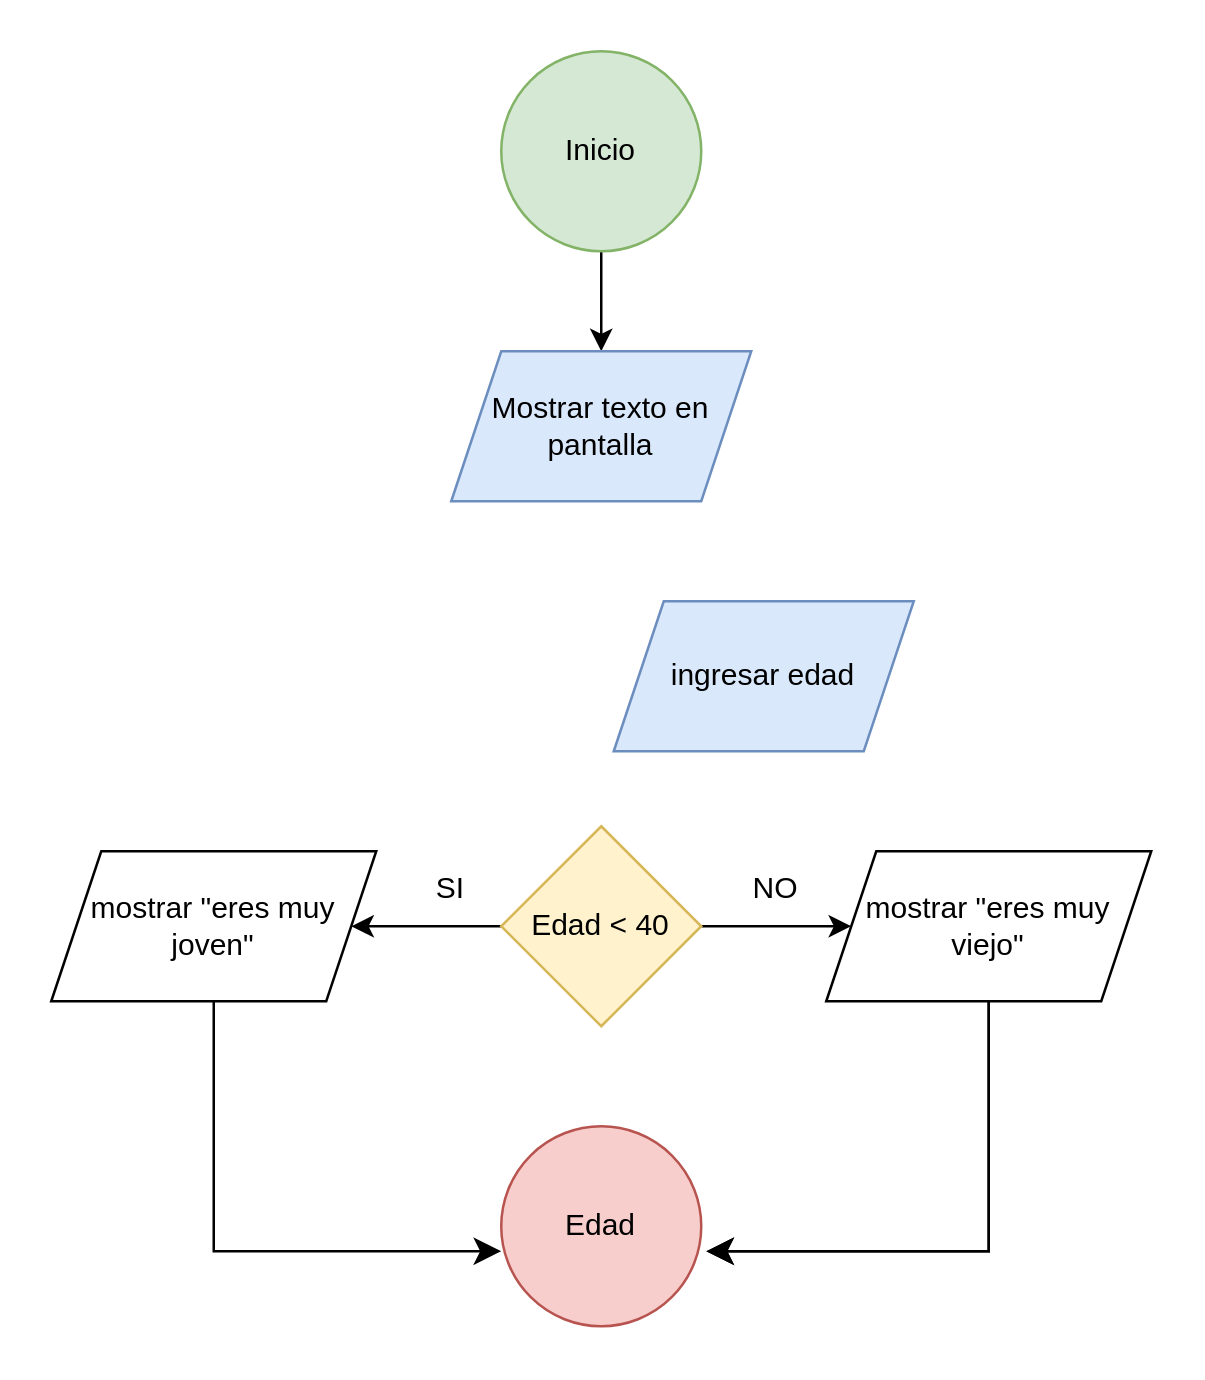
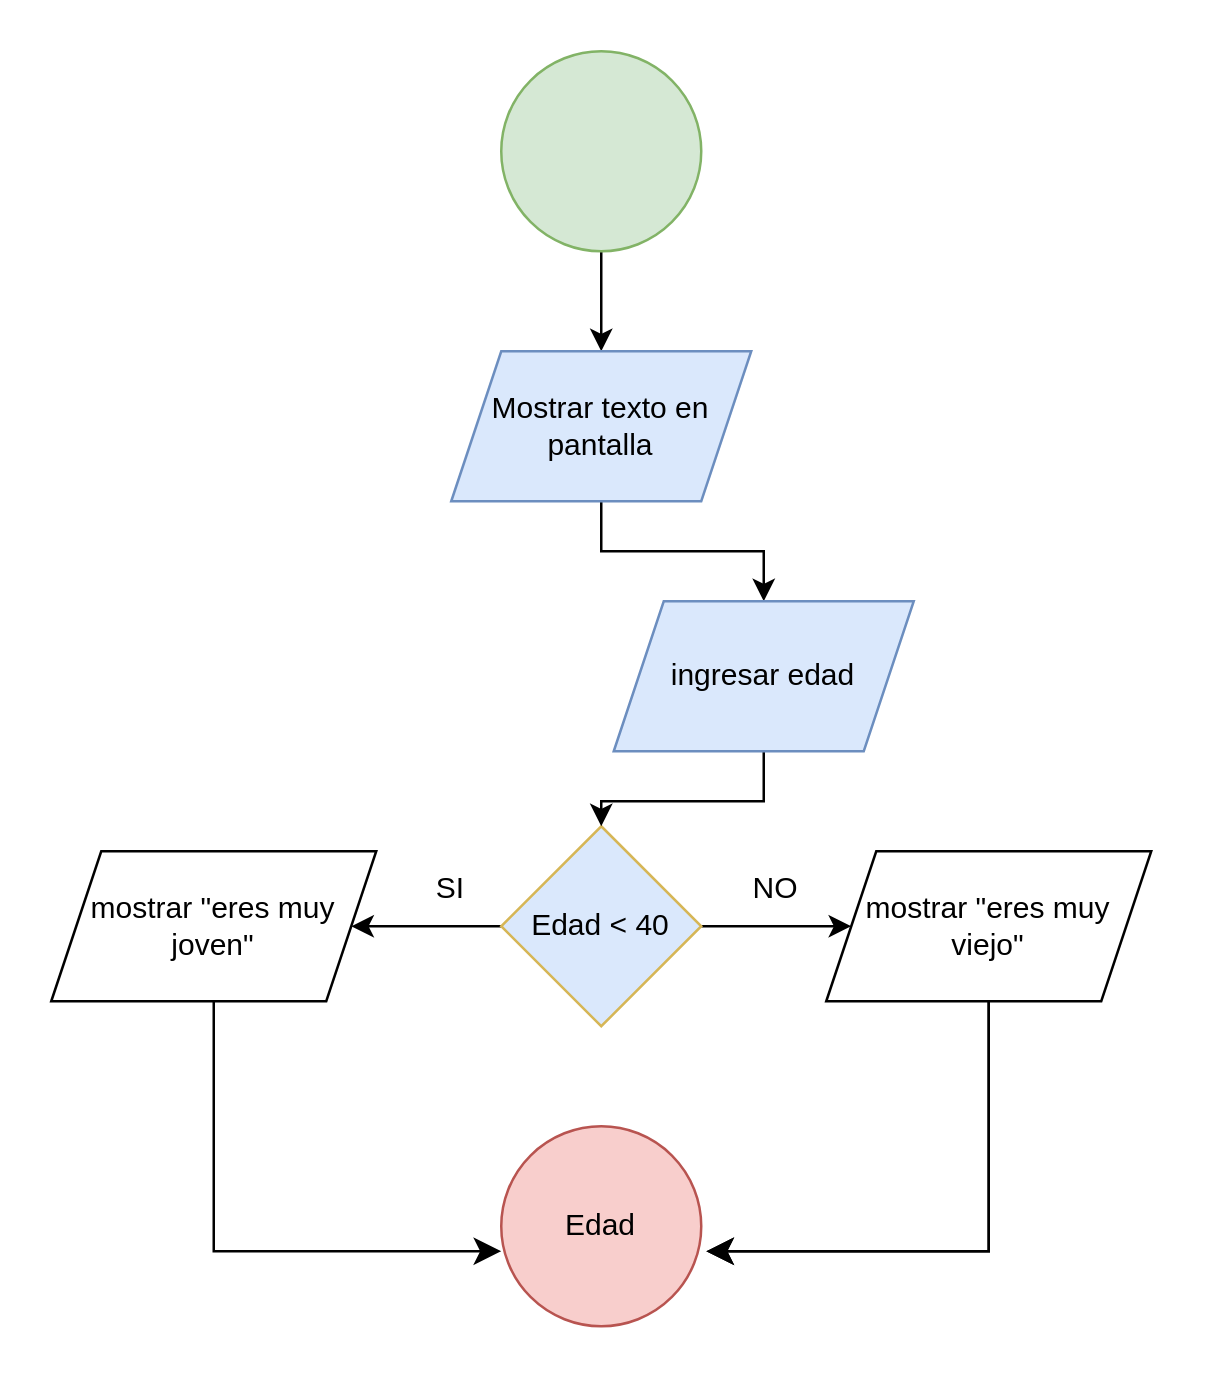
node "Inicio": removed
edge "Mostrar texto en pantalla" -> "ingresar edad": added
edge "ingresar edad" -> "Edad < 40": added
node "Edad < 40": fillcolor #fff2cc -> #dae8fc
